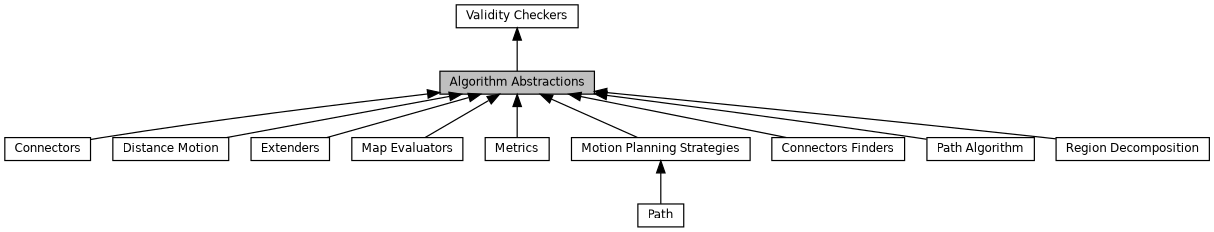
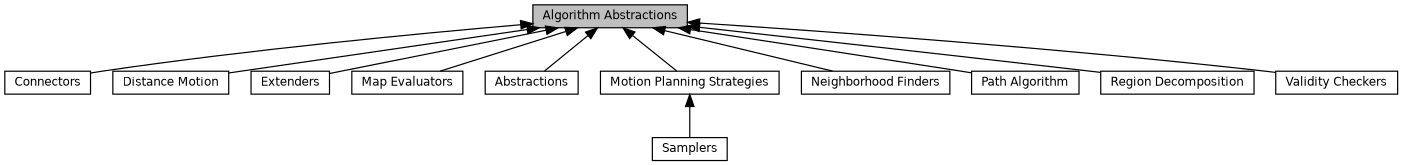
edge "Algorithm Abstractions" -> "Validity Checkers": reversed
node "Metrics": label "Metrics" -> "Abstractions"
node "Connectors Finders": label "Connectors Finders" -> "Neighborhood Finders"
node "Path": label "Path" -> "Samplers"
